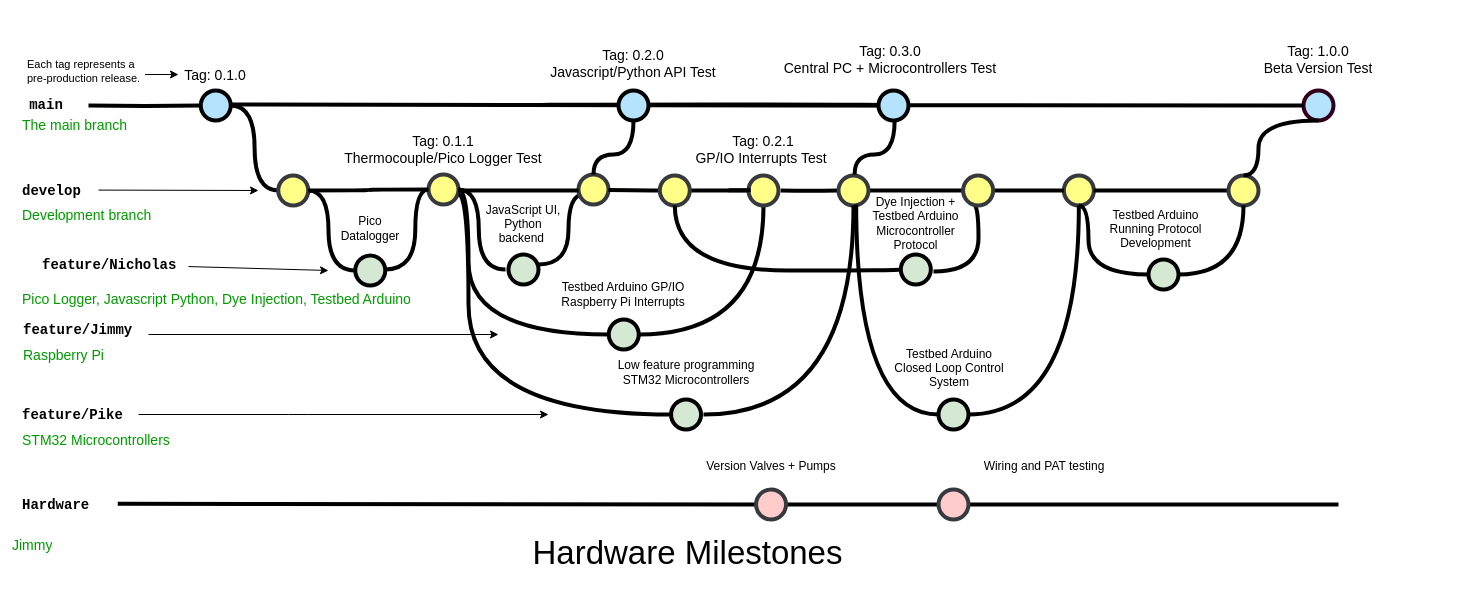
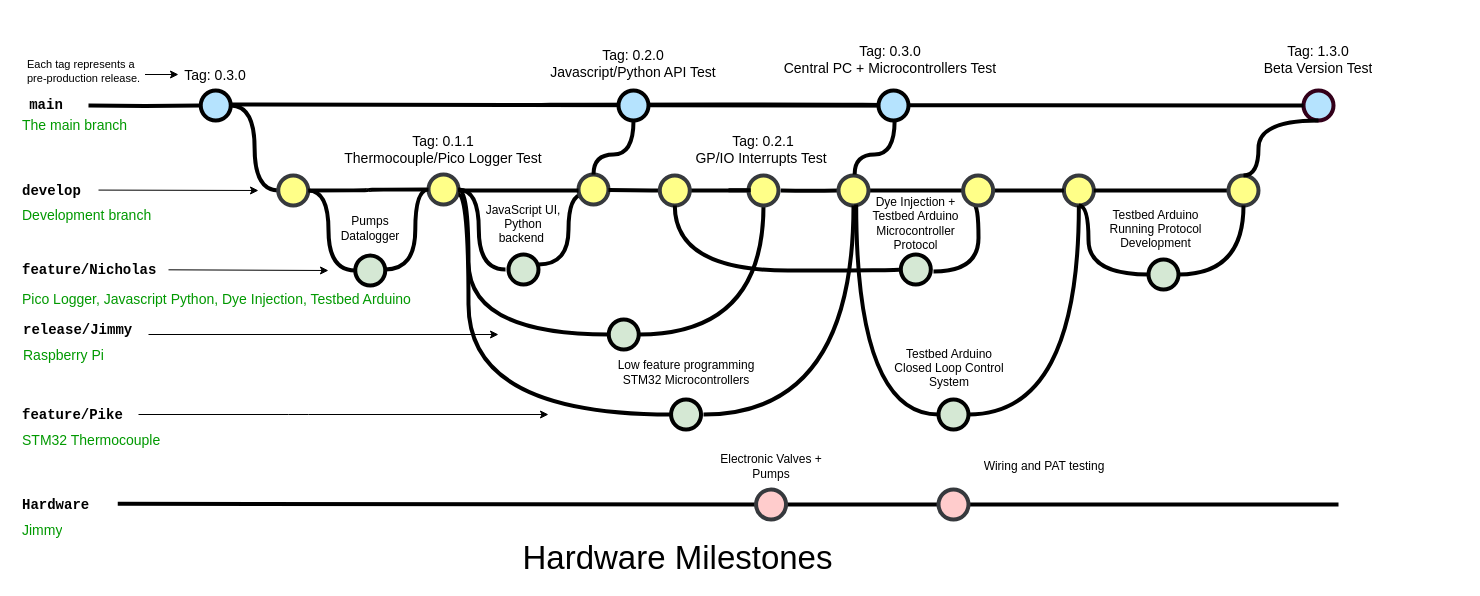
node "Tag: 1.0.0 Beta Version Test": label "Tag: 1.0.0 Beta Version Test" -> "Tag: 1.3.0 Beta Version Test"
node "Tag: 0.1.0": label "Tag: 0.1.0" -> "Tag: 0.3.0"
node "Pico Datalogger": label "Pico Datalogger" -> "Pumps Datalogger"
node "feature/Nicholas": moved (115, 265) -> (95, 270)
node "Testbed Arduino GP/IO Raspberry Pi Interrupts": removed
node "feature/Jimmy": label "feature/Jimmy" -> "release/Jimmy"
node "STM32 Microcontrollers": label "STM32 Microcontrollers" -> "STM32 Thermocouple"
node "Version Valves + Pumps": label "Version Valves + Pumps" -> "Electronic Valves + Pumps"
node "Jimmy": moved (131, 545) -> (141, 530)
node "Hardware Milestones": moved (688, 552) -> (678, 557)
